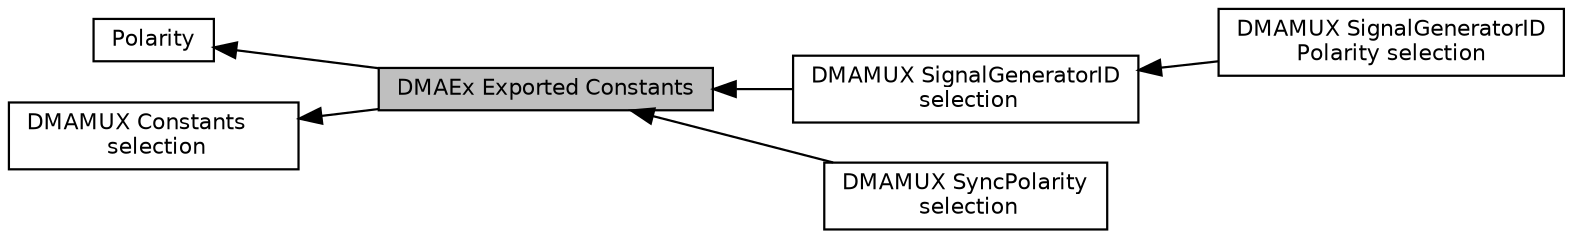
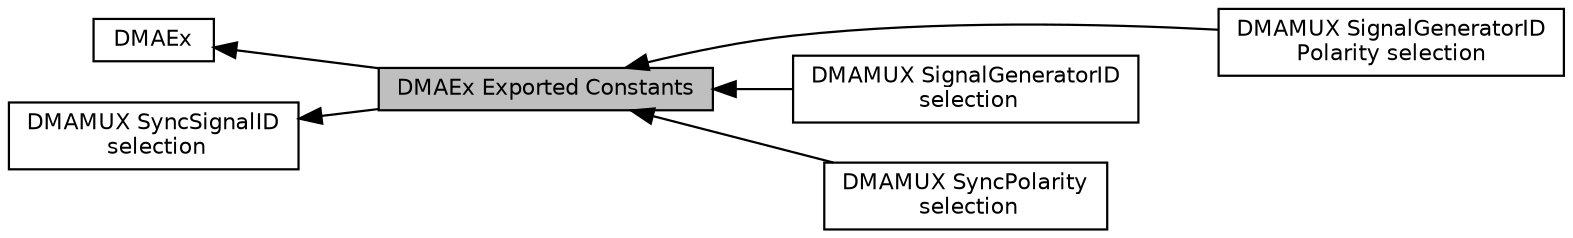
node "Polarity": label "Polarity" -> "DMAEx"
edge "DMAMUX SignalGeneratorID Polarity selection" -> "DMAMUX SignalGeneratorID selection": now "DMAMUX SignalGeneratorID Polarity selection" -> "DMAEx Exported Constants"
node "DMAMUX Constants selection": label "DMAMUX Constants selection" -> "DMAMUX SyncSignalID selection"
